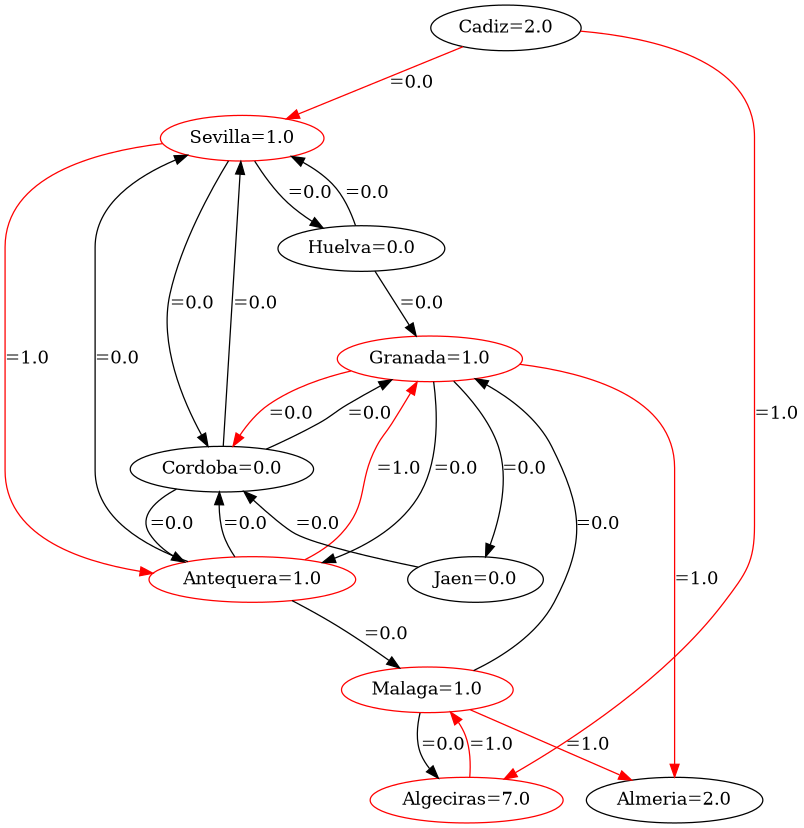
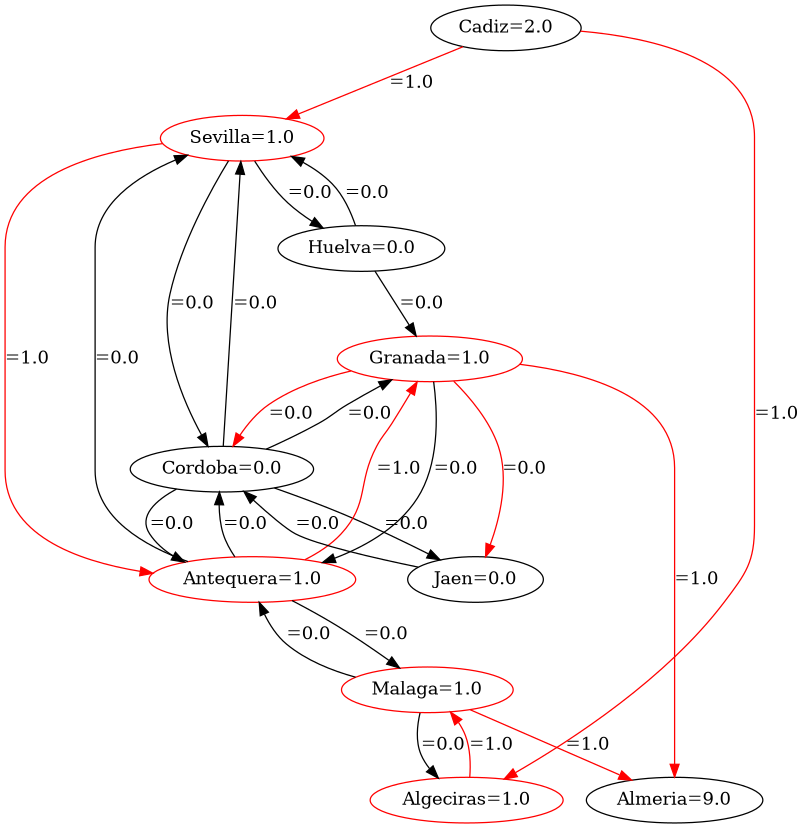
edge "Cadiz=2.0" -> "Sevilla=1.0": label "=0.0" -> "=1.0"
edge "Granada=1.0" -> "Jaen=0.0": color black -> red
edge "Cordoba=0.0" -> "Jaen=0.0": added, label "=0.0"
edge "Malaga=1.0" -> "Granada=1.0": now "Malaga=1.0" -> "Antequera=1.0"
node "Algeciras=7.0": label "Algeciras=7.0" -> "Algeciras=1.0"
node "Almeria=2.0": label "Almeria=2.0" -> "Almeria=9.0"
